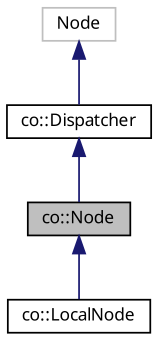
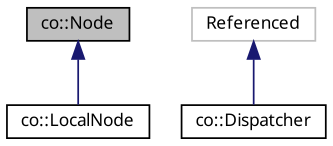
node "Node": label "Node" -> "Referenced"
edge "co::Node" -> "co::Dispatcher": removed
